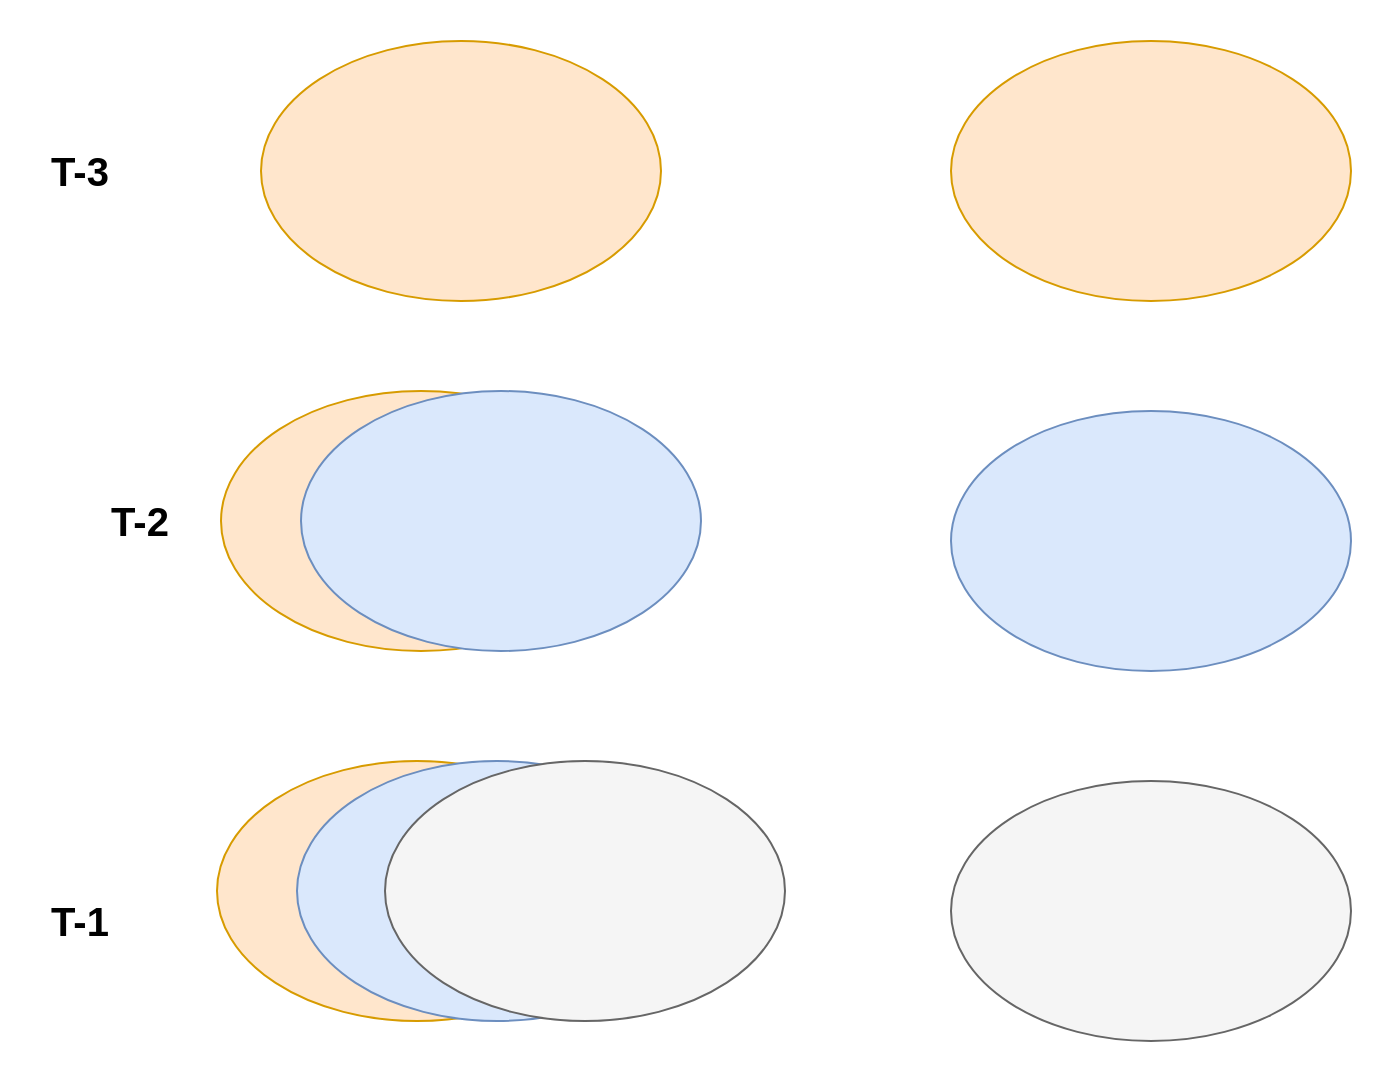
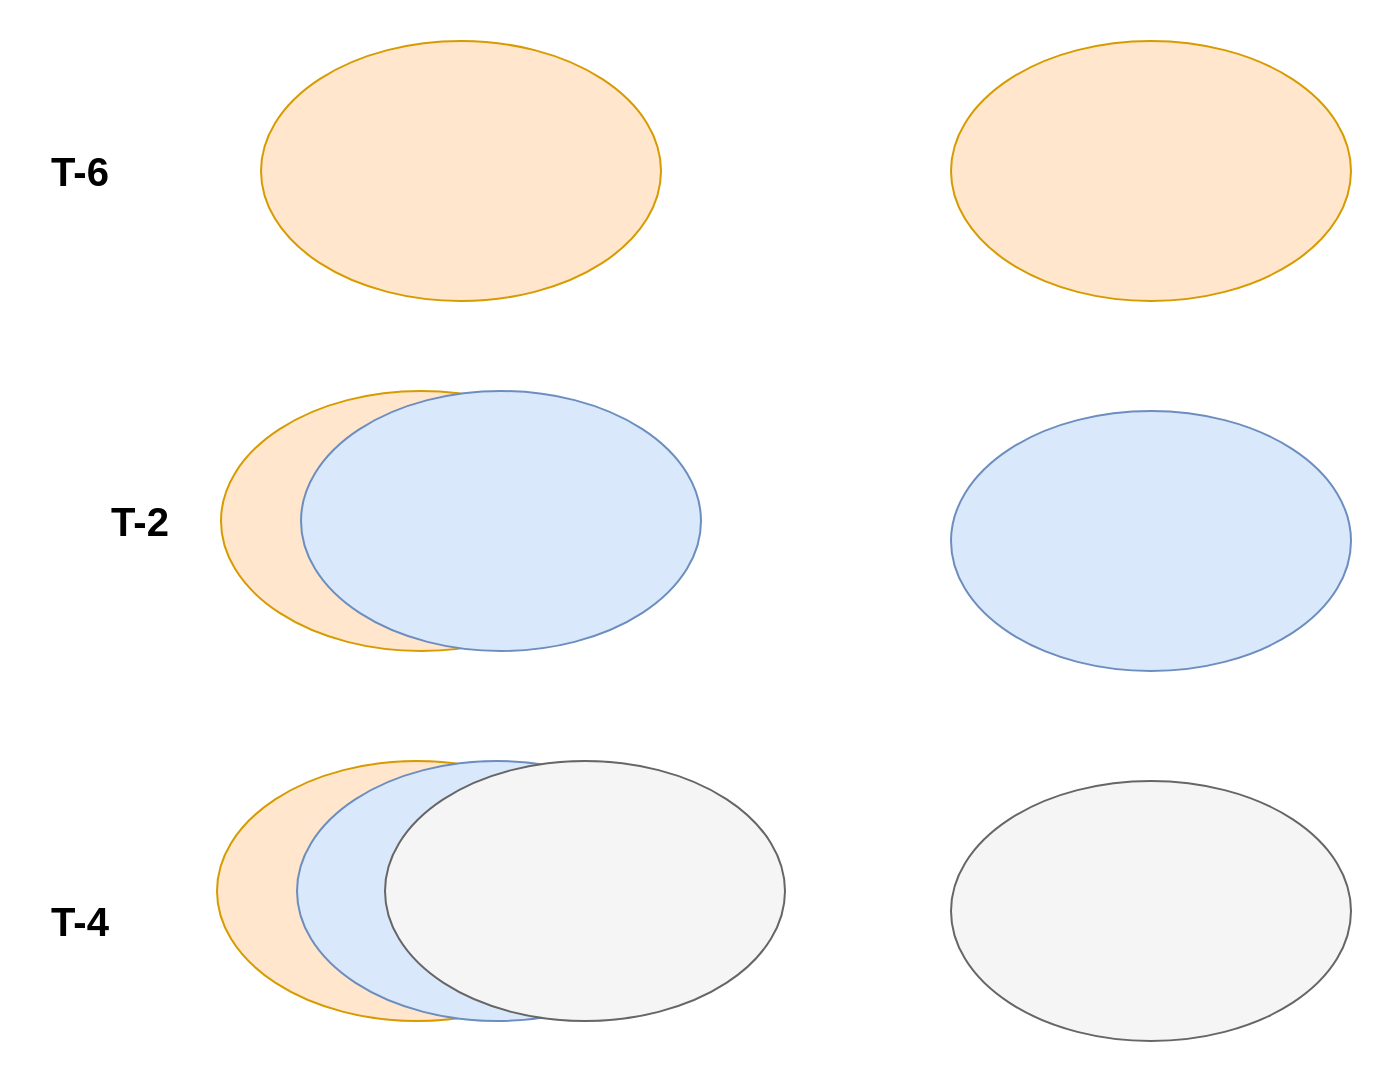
node "T-3": label "T-3" -> "T-6"
node "T-1": label "T-1" -> "T-4"
